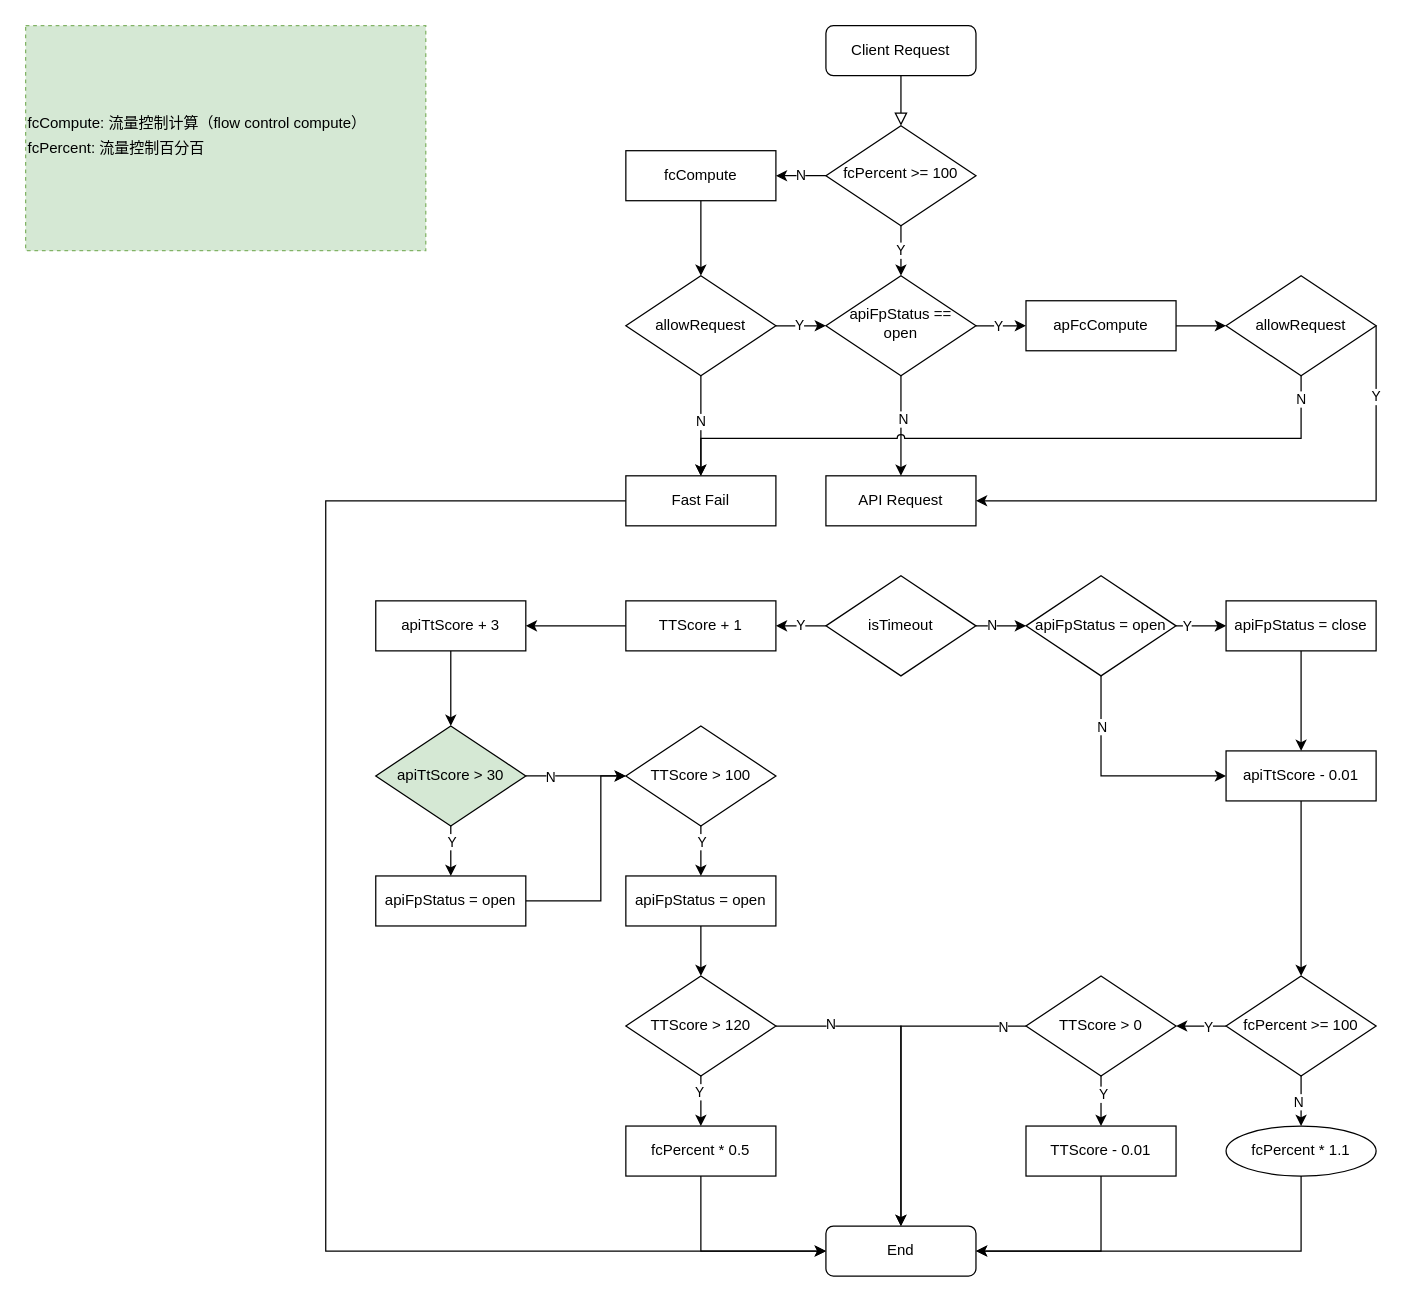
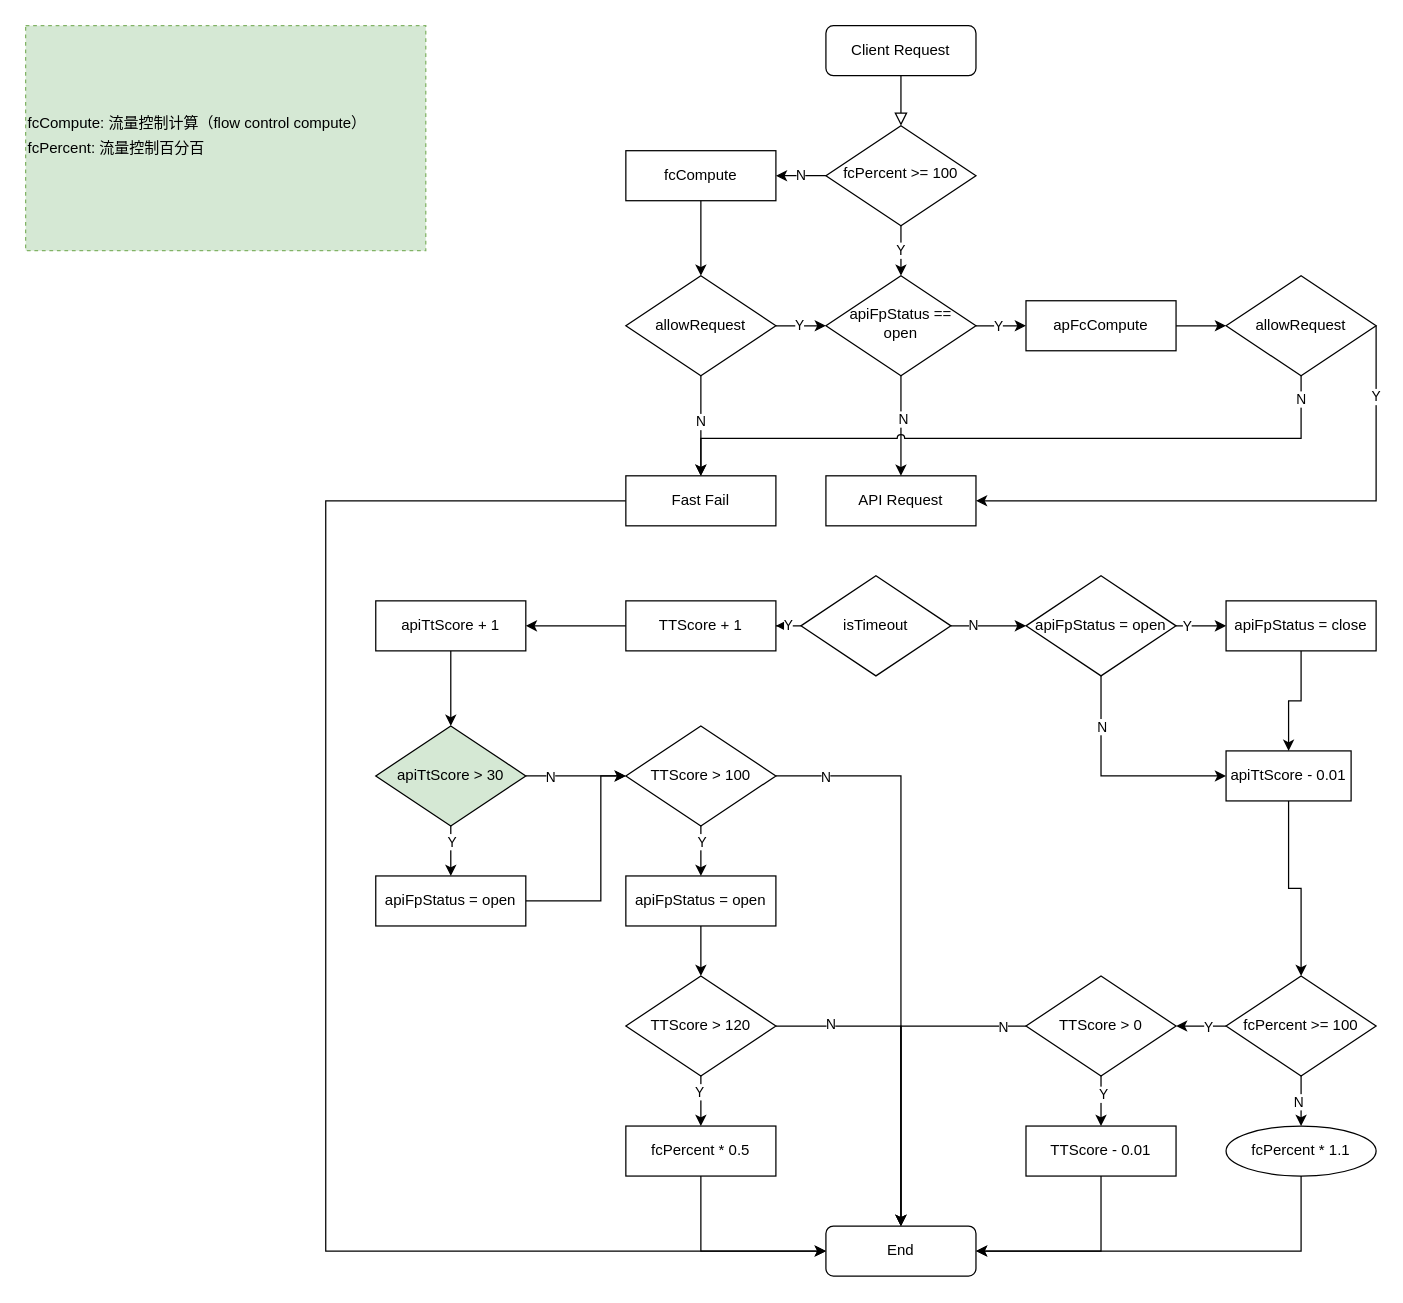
node "apiTtScore + 3": label "apiTtScore + 3" -> "apiTtScore + 1"
node "isTimeout": moved (901, 626) -> (876, 626)
node "apiTtScore - 0.01": size 150x50 -> 125x50
edge "TTScore > 100" -> "End": added, label "N"
